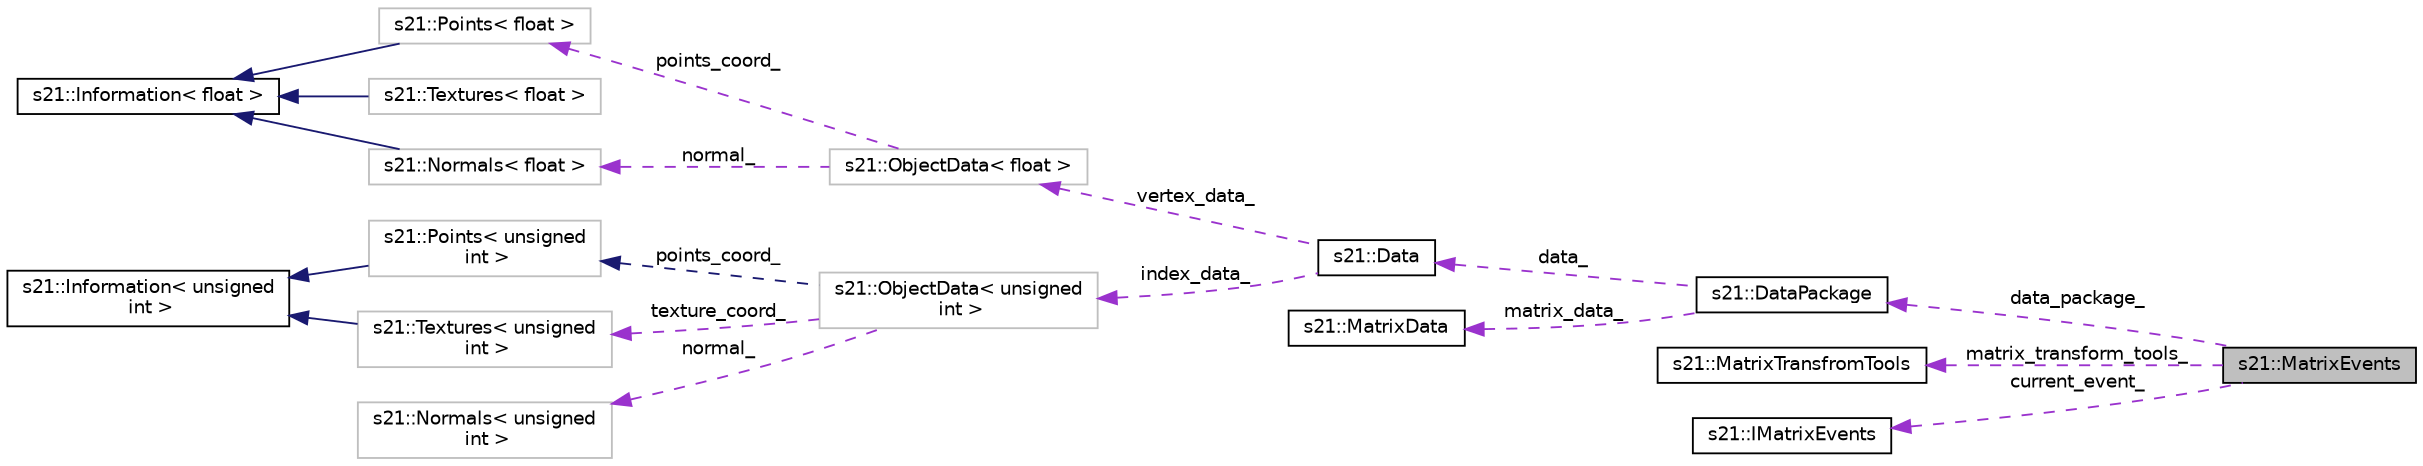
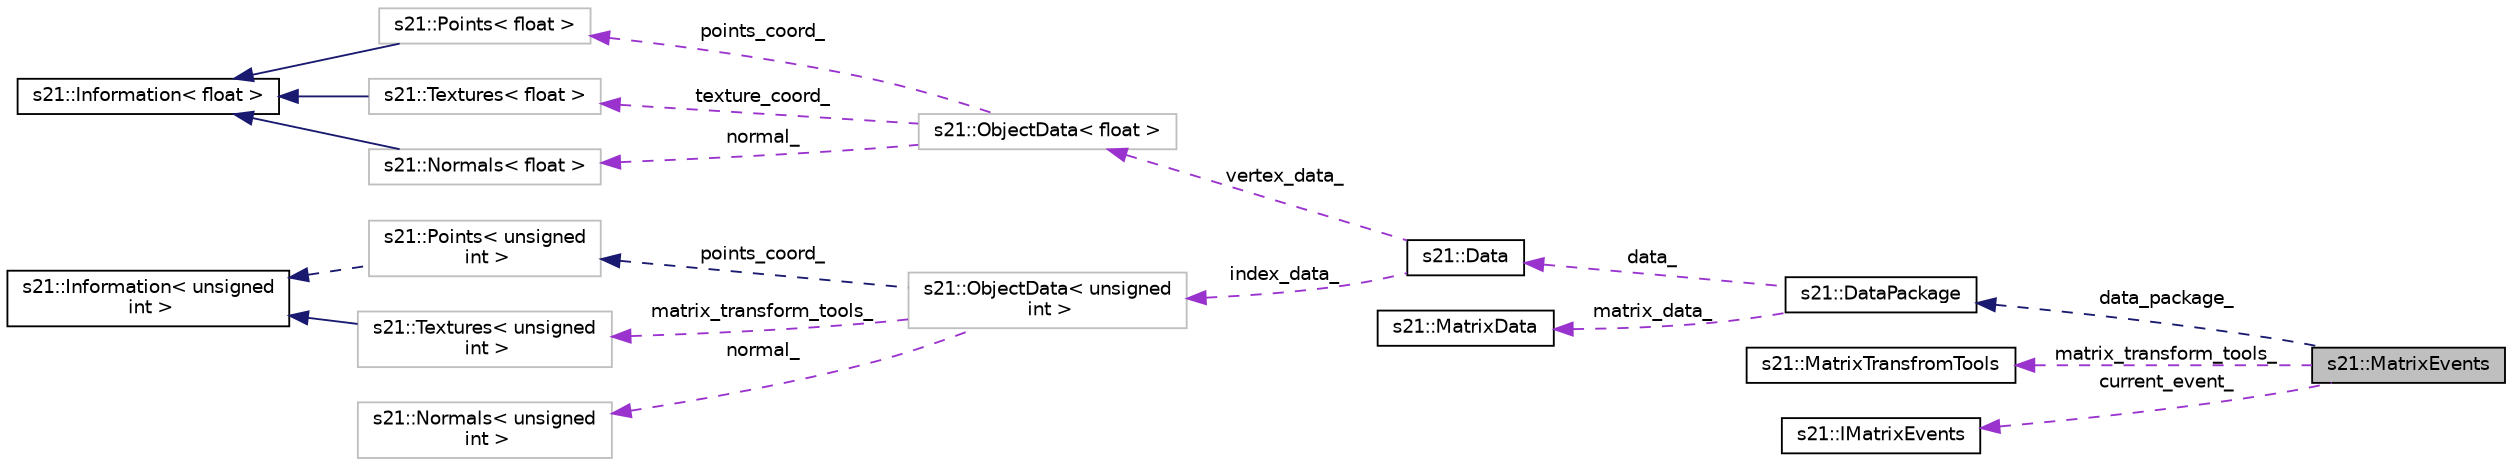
edge "s21::ObjectData< float >" -> "s21::Textures< float >": added, label "texture_coord_"
edge "s21::Points< unsigned int >" -> "s21::Information< unsigned int >": style solid -> dashed
edge "s21::ObjectData< unsigned int >" -> "s21::Textures< unsigned int >": label " texture_coord_" -> " matrix_transform_tools_"
edge "s21::MatrixEvents" -> "s21::DataPackage": color darkorchid3 -> midnightblue
